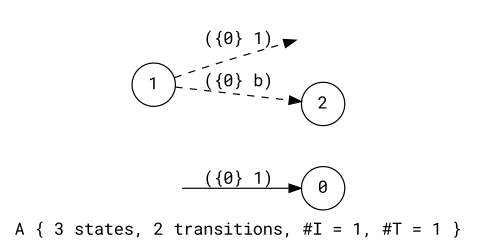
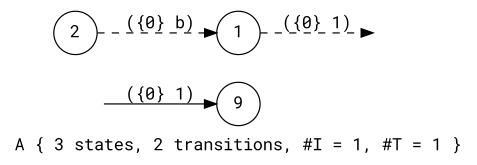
edge "1" -> "2": reversed
node "0": label "0" -> "9"
